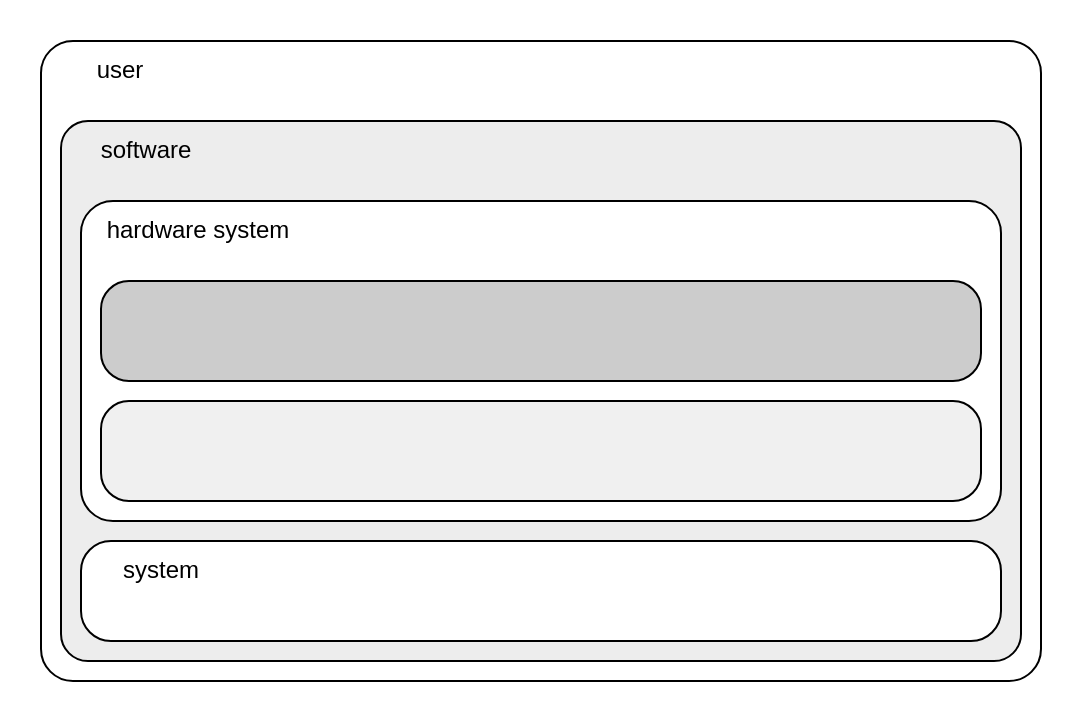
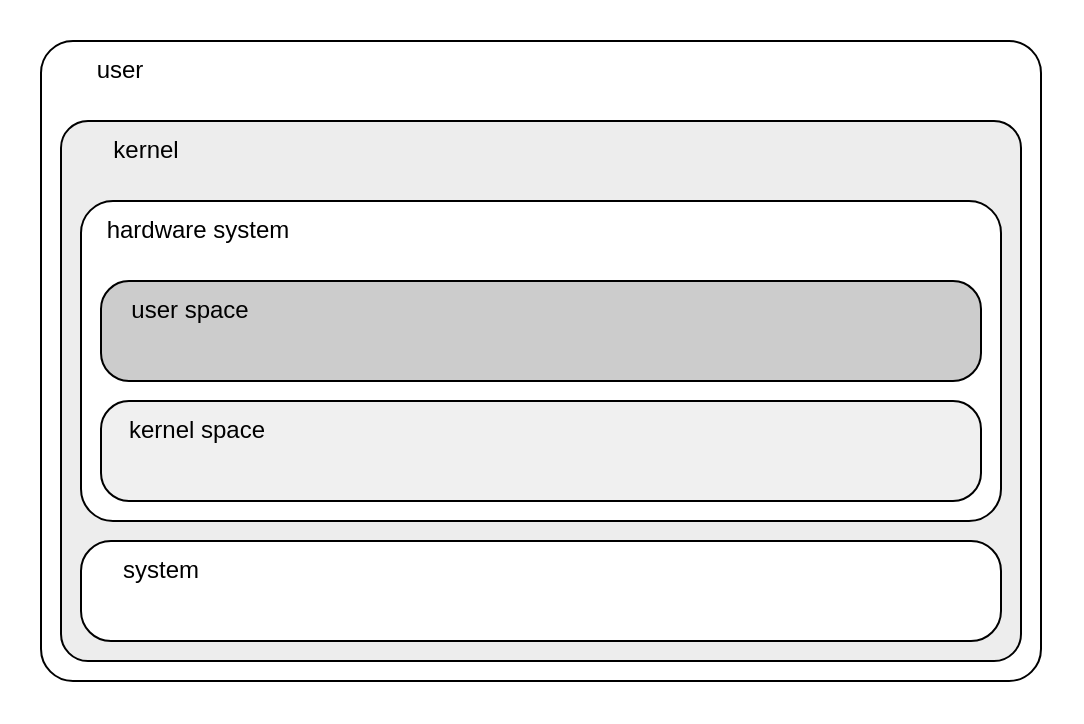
node "software": label "software" -> "kernel"
node "user space": added
node "kernel space": added
